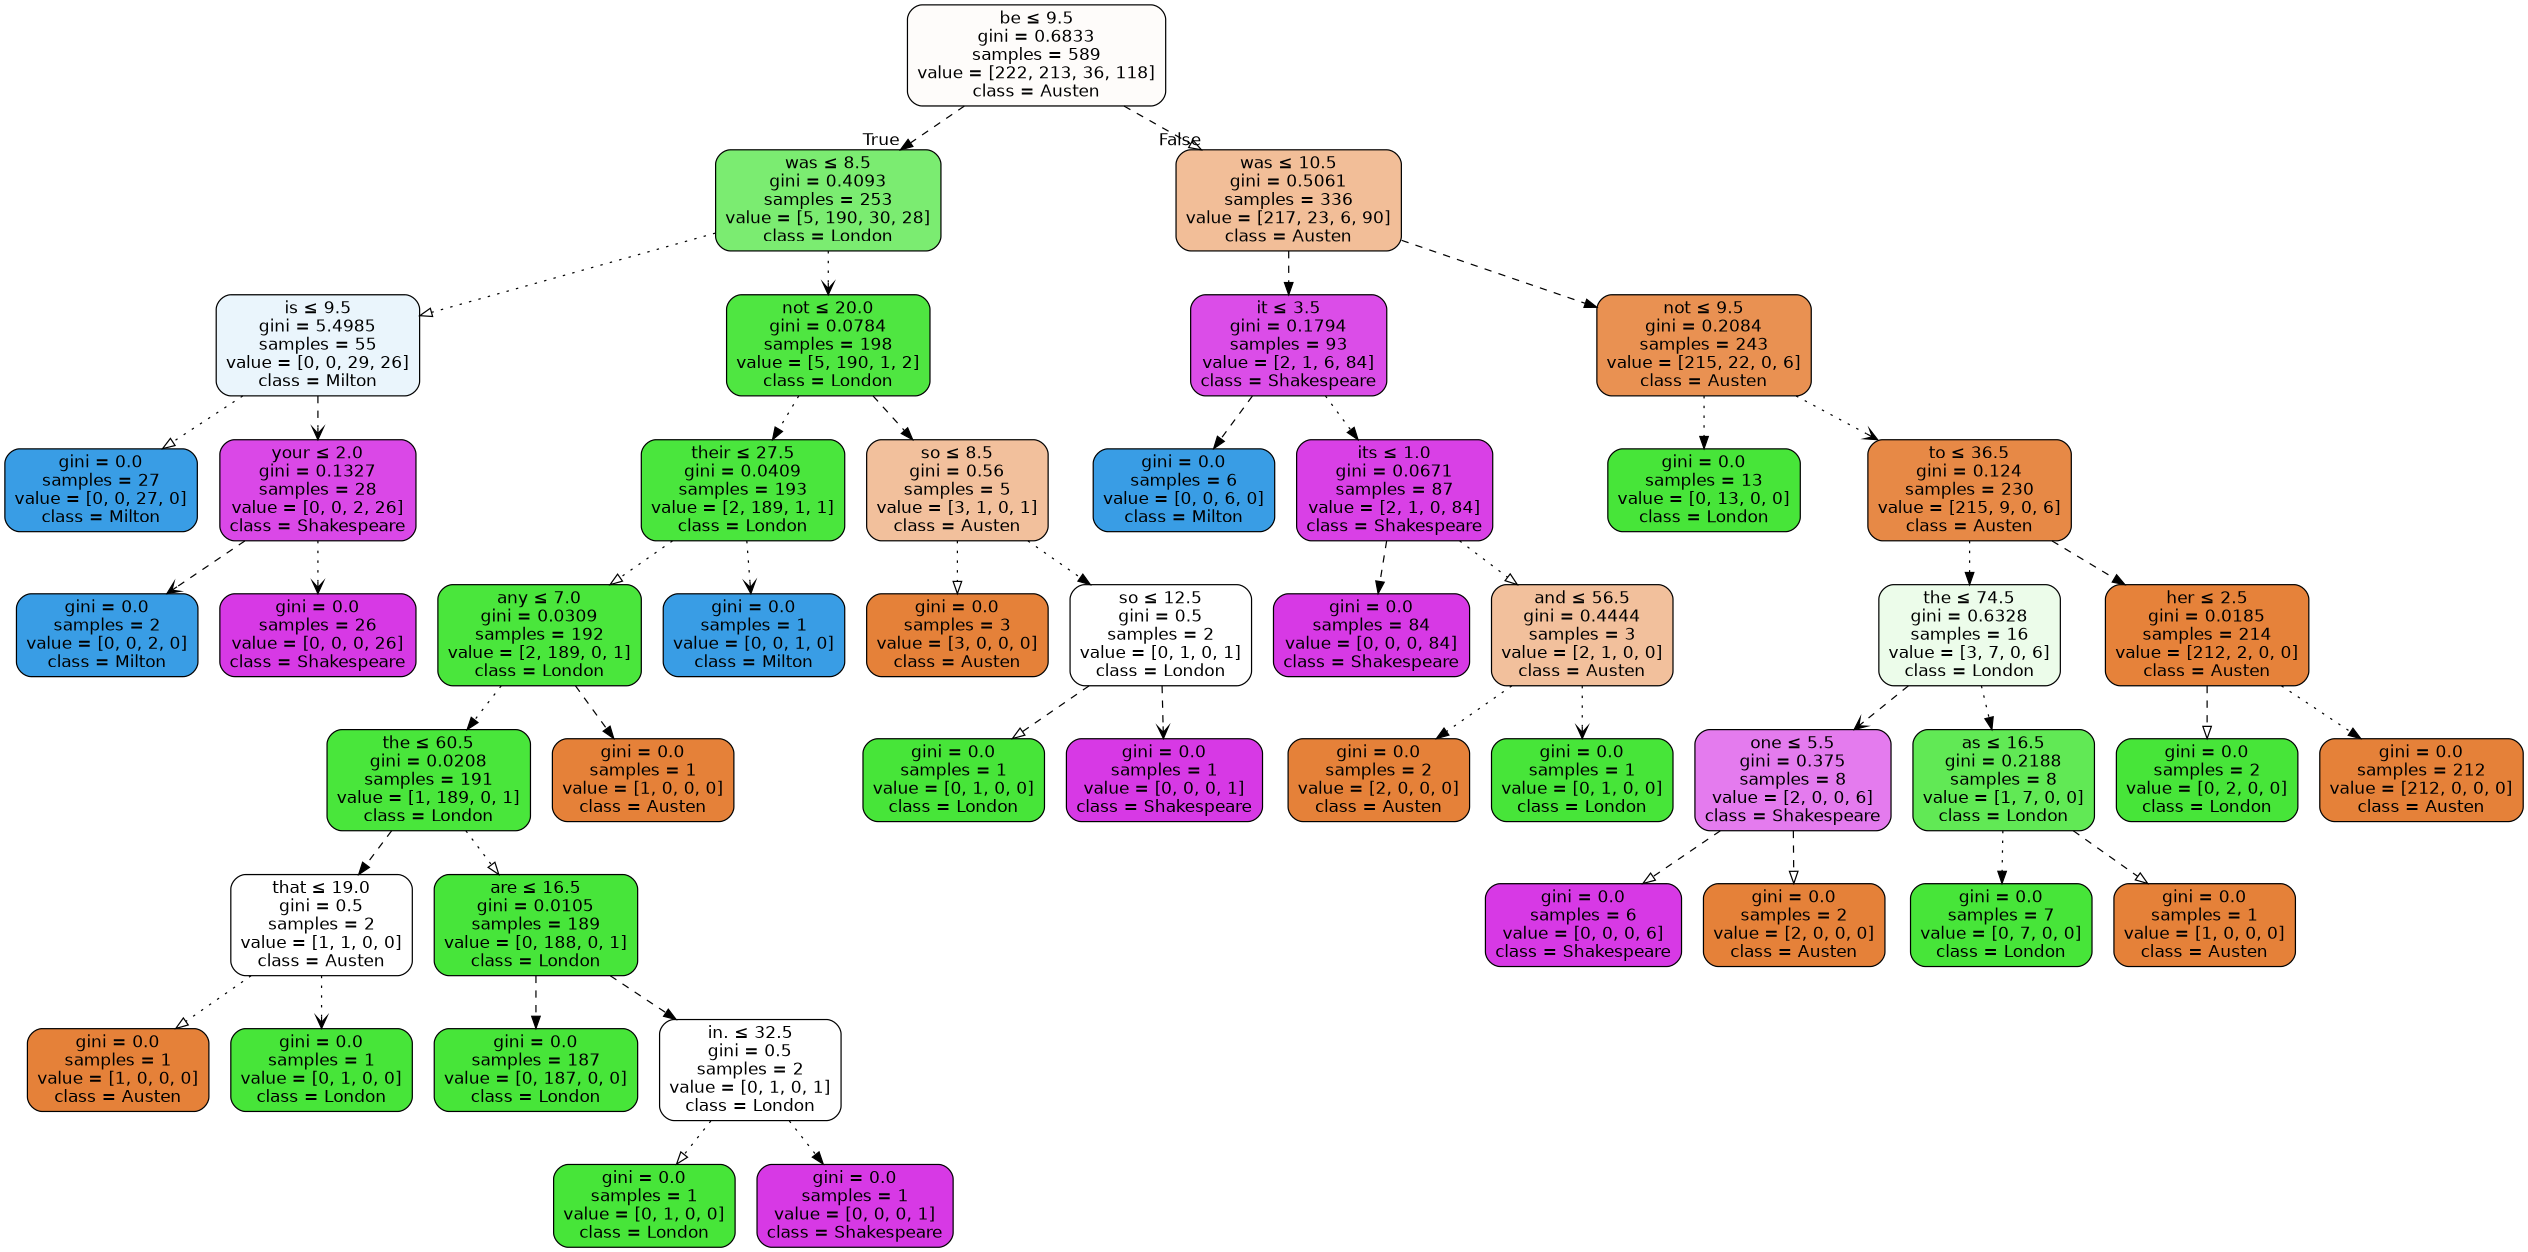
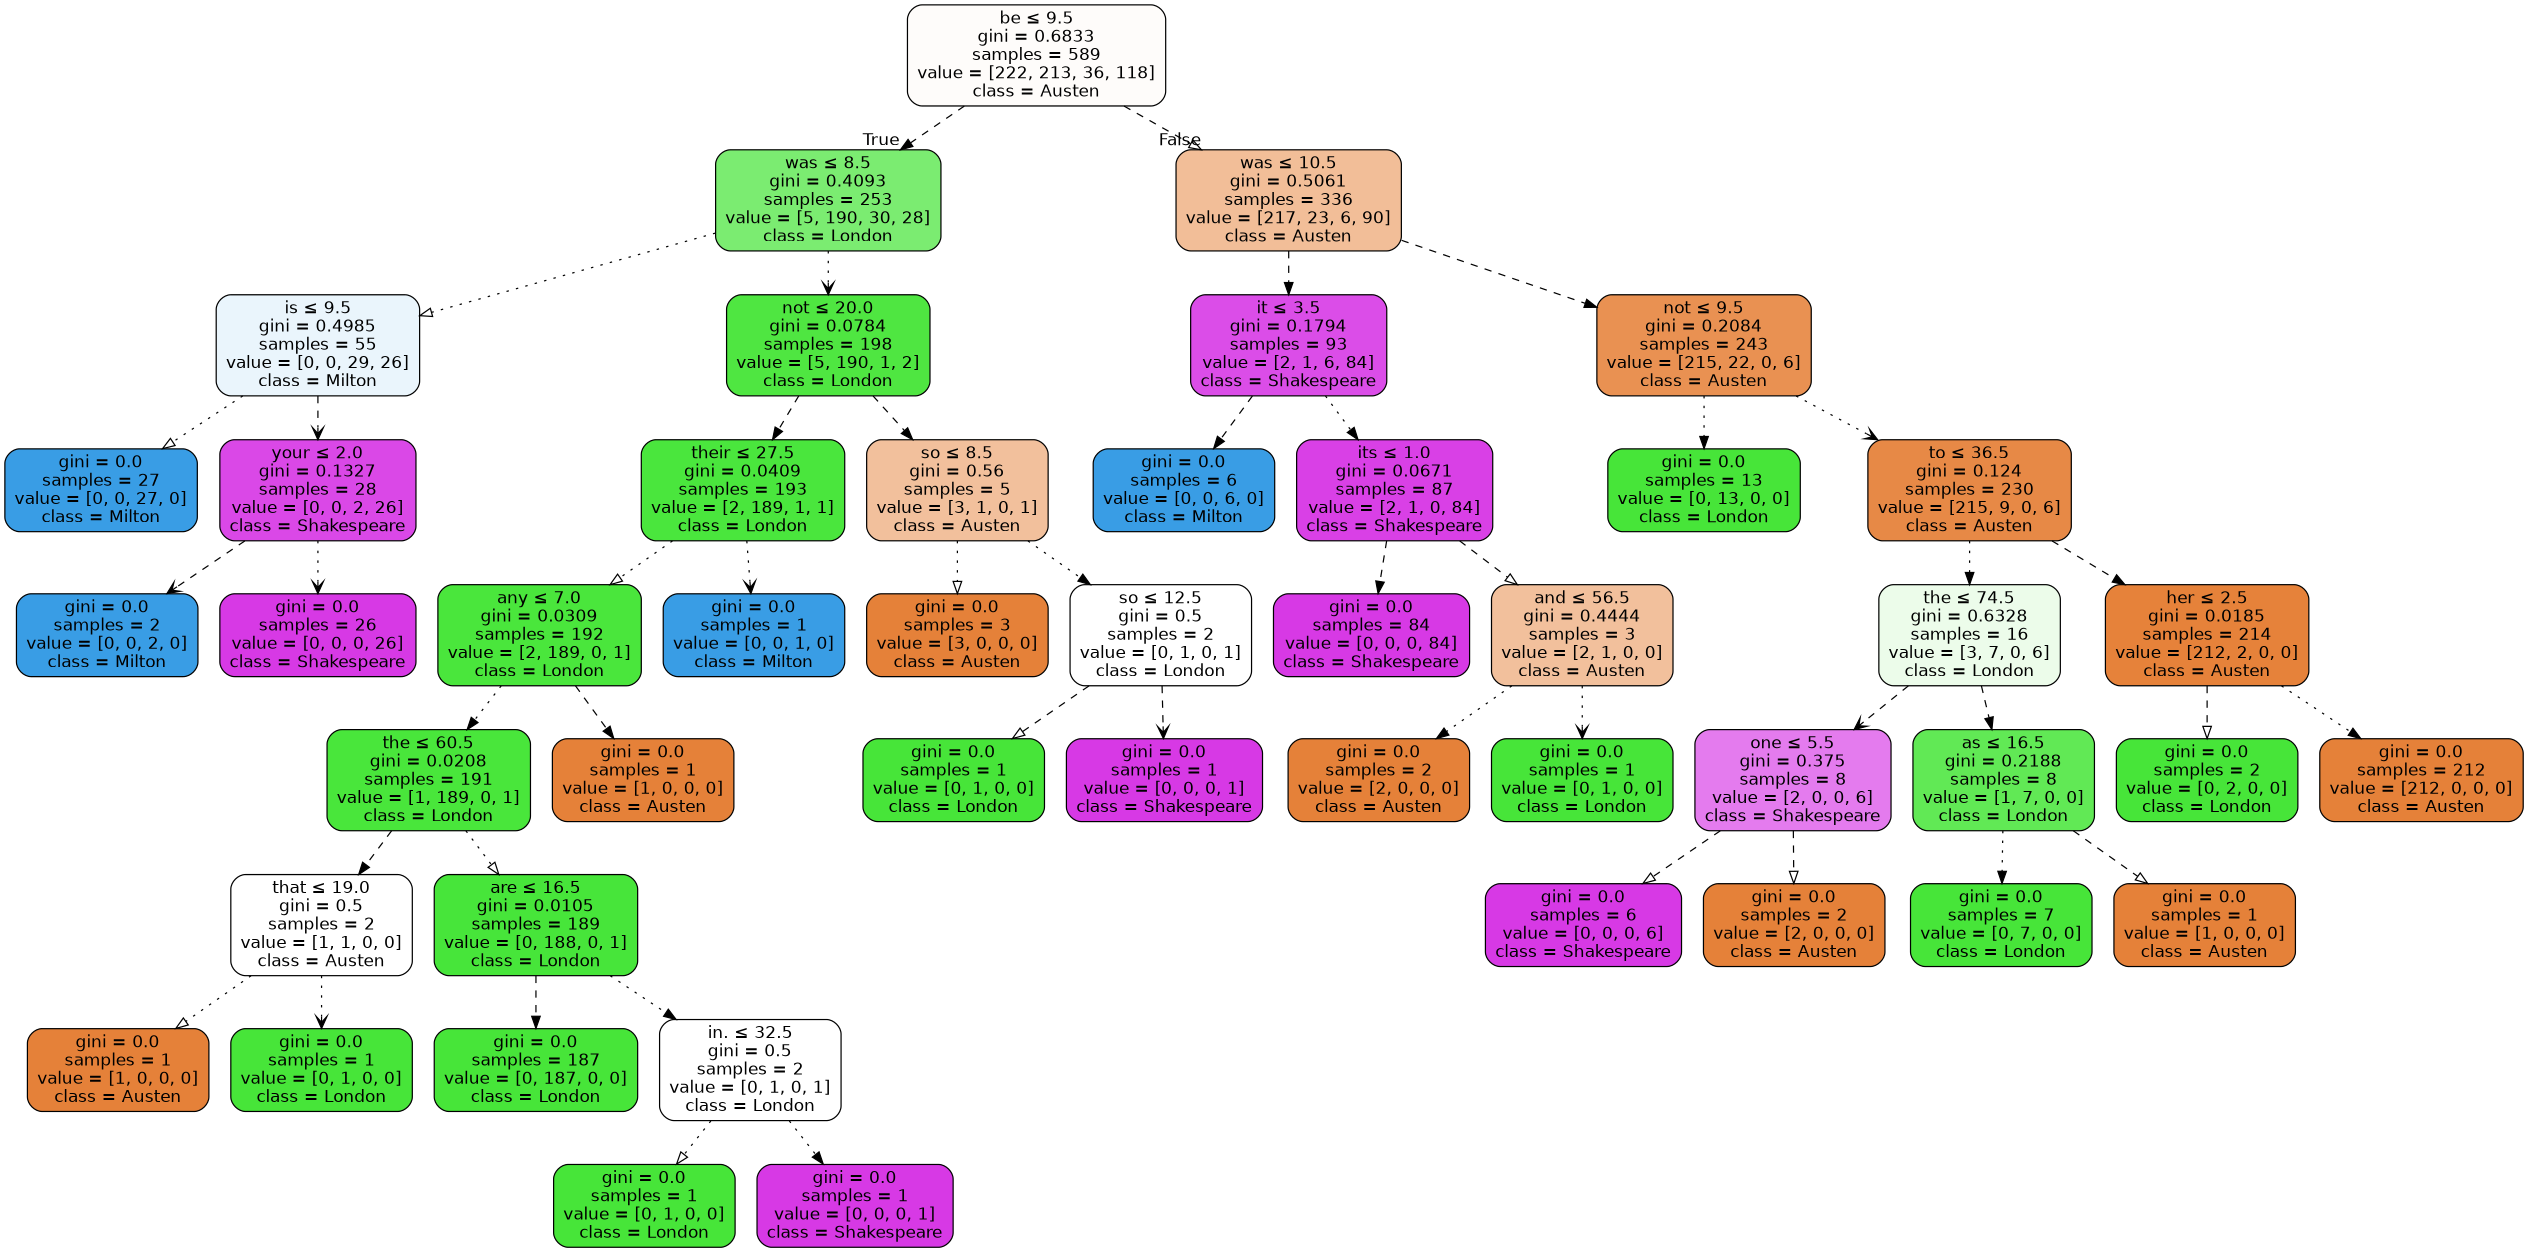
node "is ≤ 9.5": text "gini = 5.4985" -> "gini = 0.4985"
edge "not ≤ 20.0" -> "their ≤ 27.5": style dotted -> dashed
edge "its ≤ 1.0" -> "and ≤ 56.5": style dotted -> dashed
edge "the ≤ 74.5" -> "as ≤ 16.5": style dotted -> dashed
edge "are ≤ 16.5" -> "in. ≤ 32.5": style dashed -> dotted
